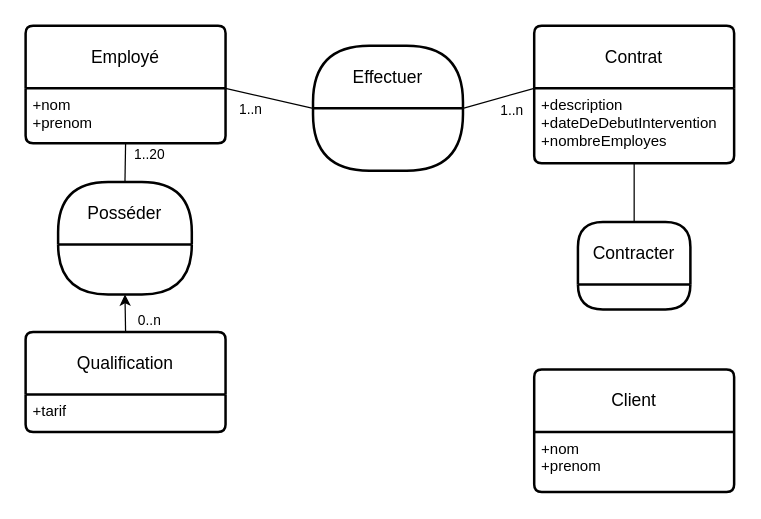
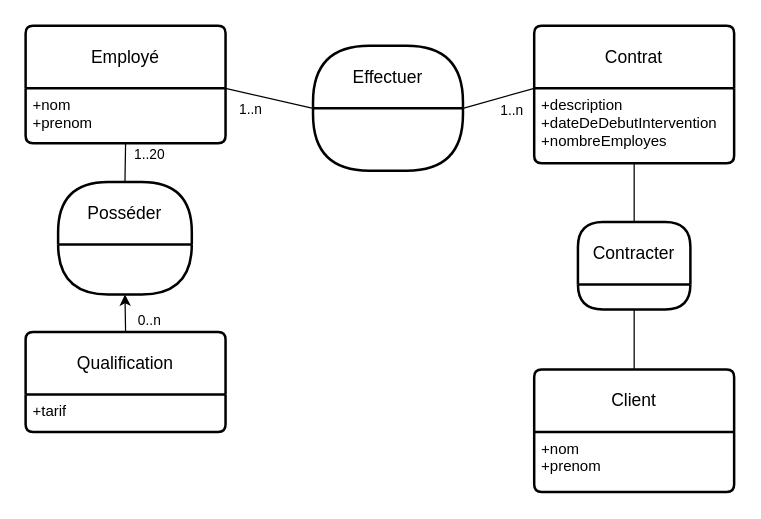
edge "Contracter" -- "Client": added
